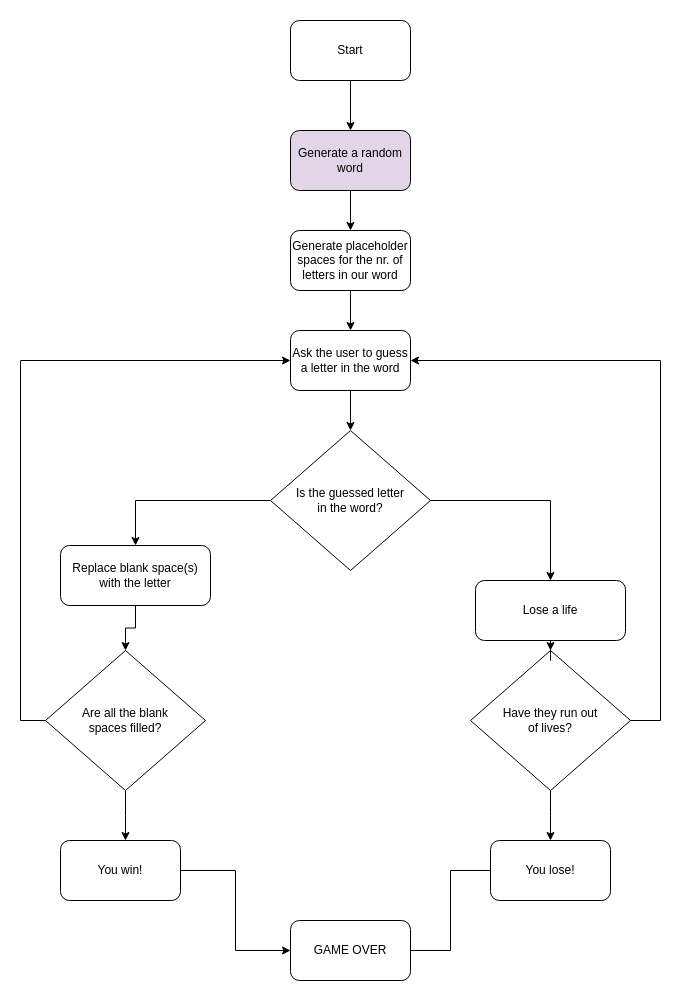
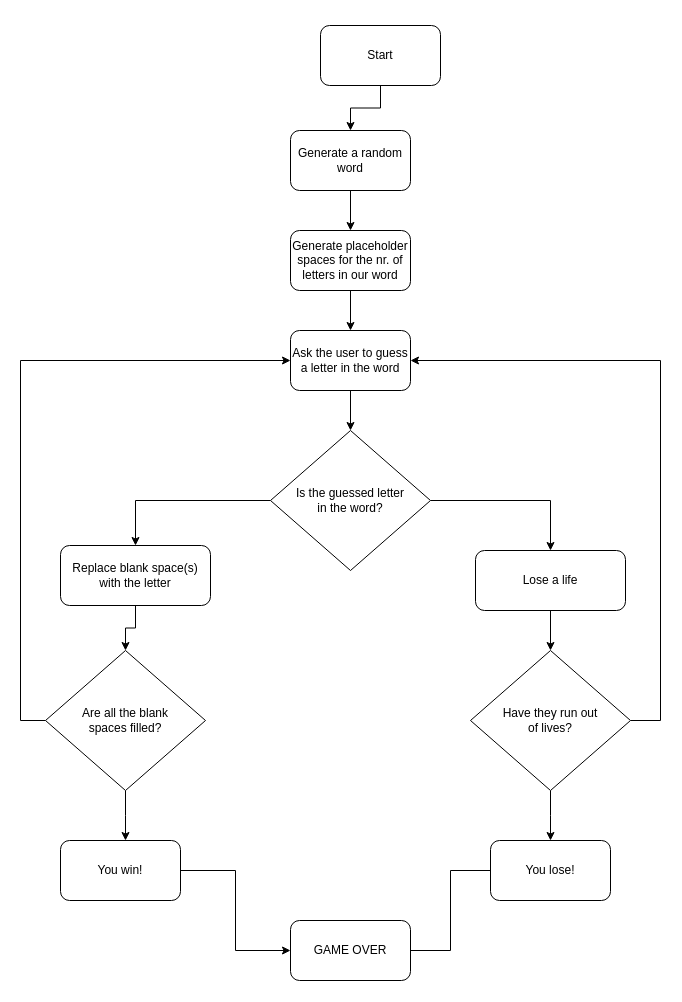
node "Start": moved (351, 51) -> (381, 56)
node "Generate a random word": fillcolor #e1d5e7 -> #ffffff
node "Lose a life": moved (551, 611) -> (551, 581)
